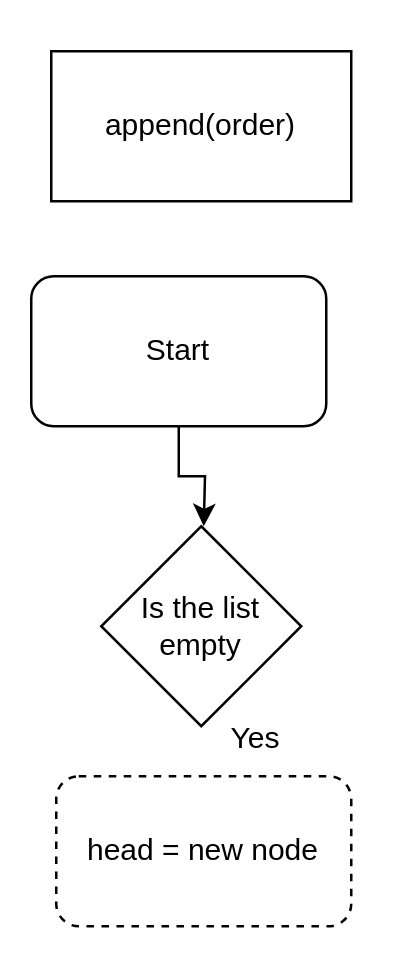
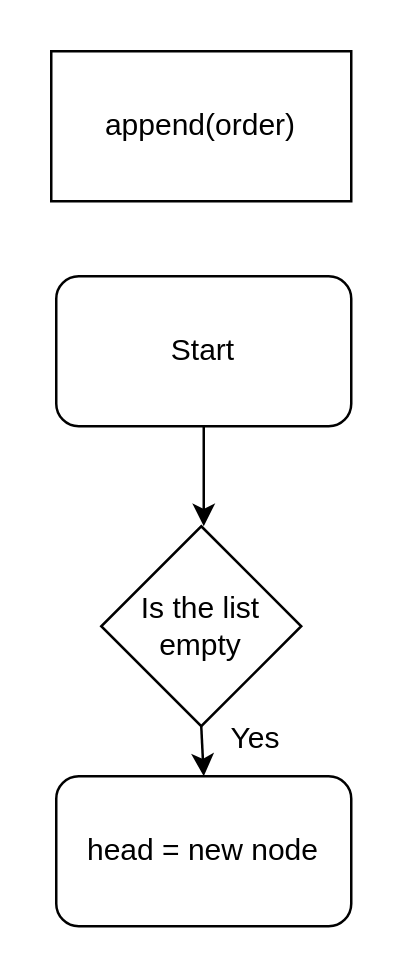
node "Start": moved (179, 351) -> (204, 351)
edge "Is the list empty" -> "head = new node": added
node "head = new node": style dashed -> solid
